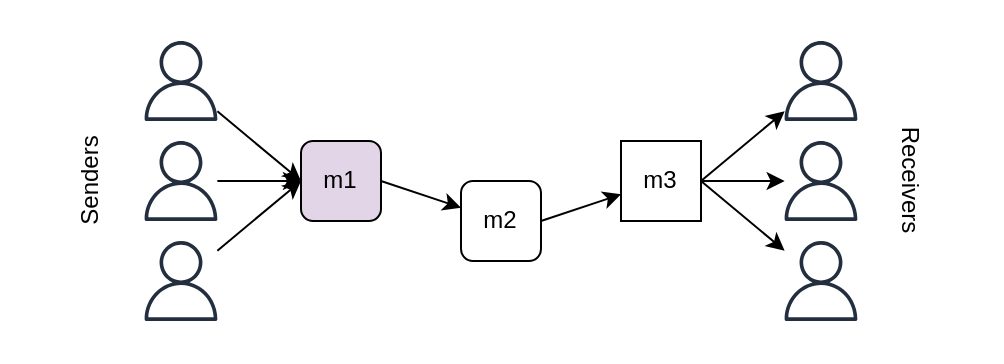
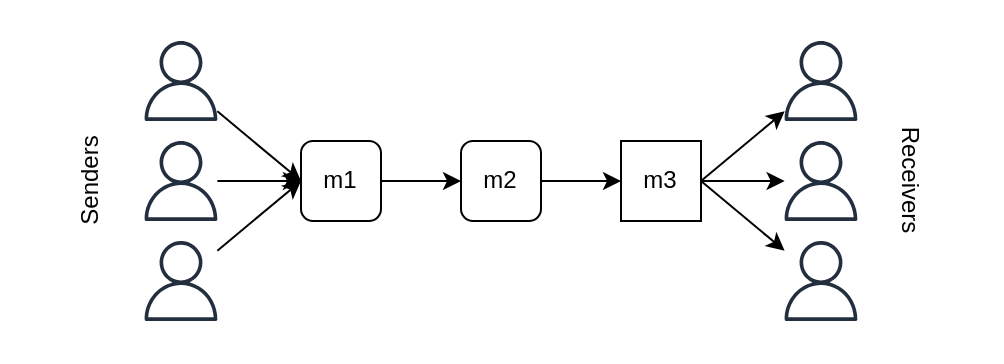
node "m1": fillcolor #e1d5e7 -> #ffffff
node "m2": moved (501, 221) -> (501, 181)
